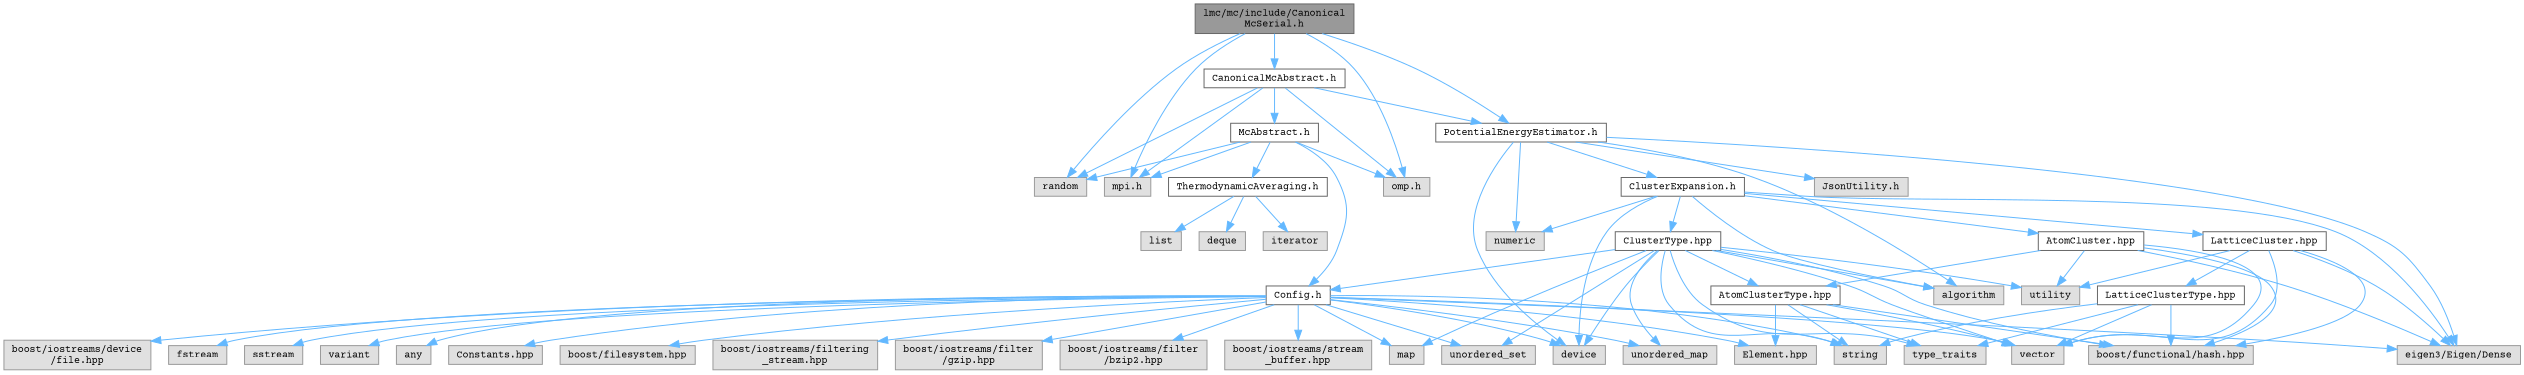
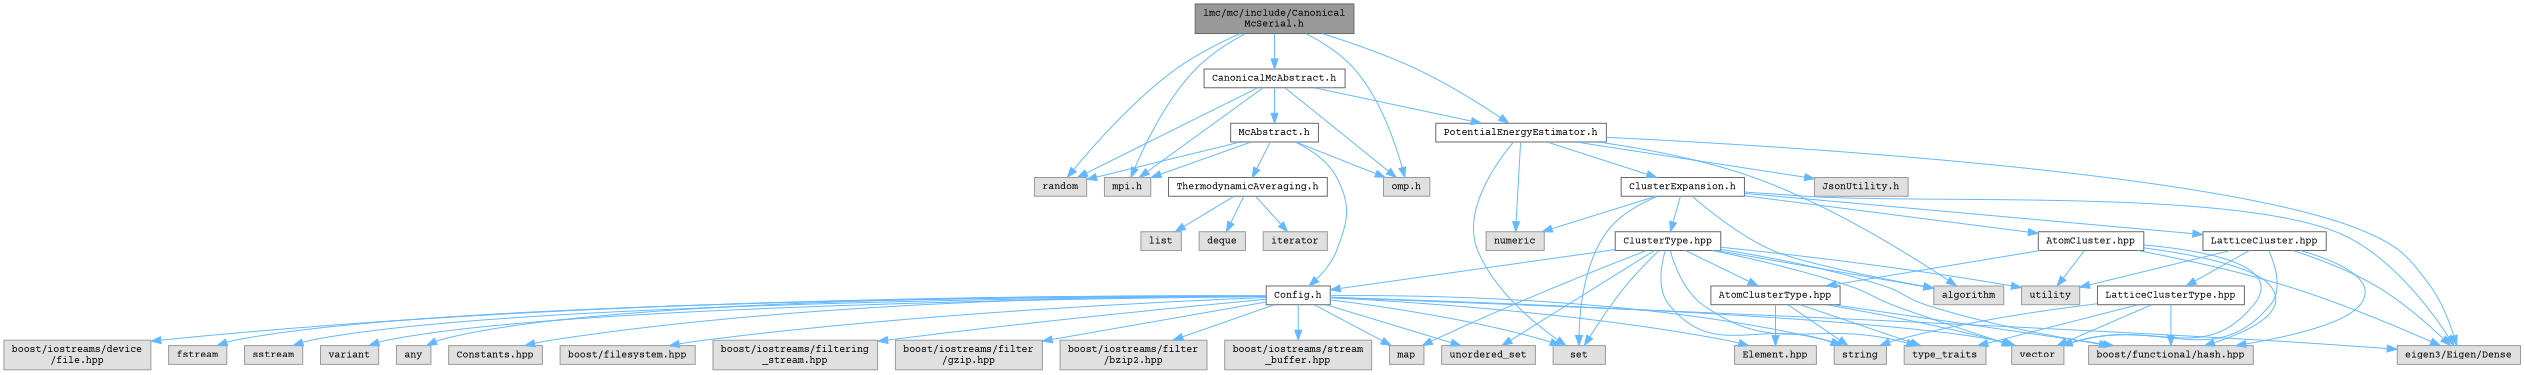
node "device": label "device" -> "set"
node "unordered_map": removed
